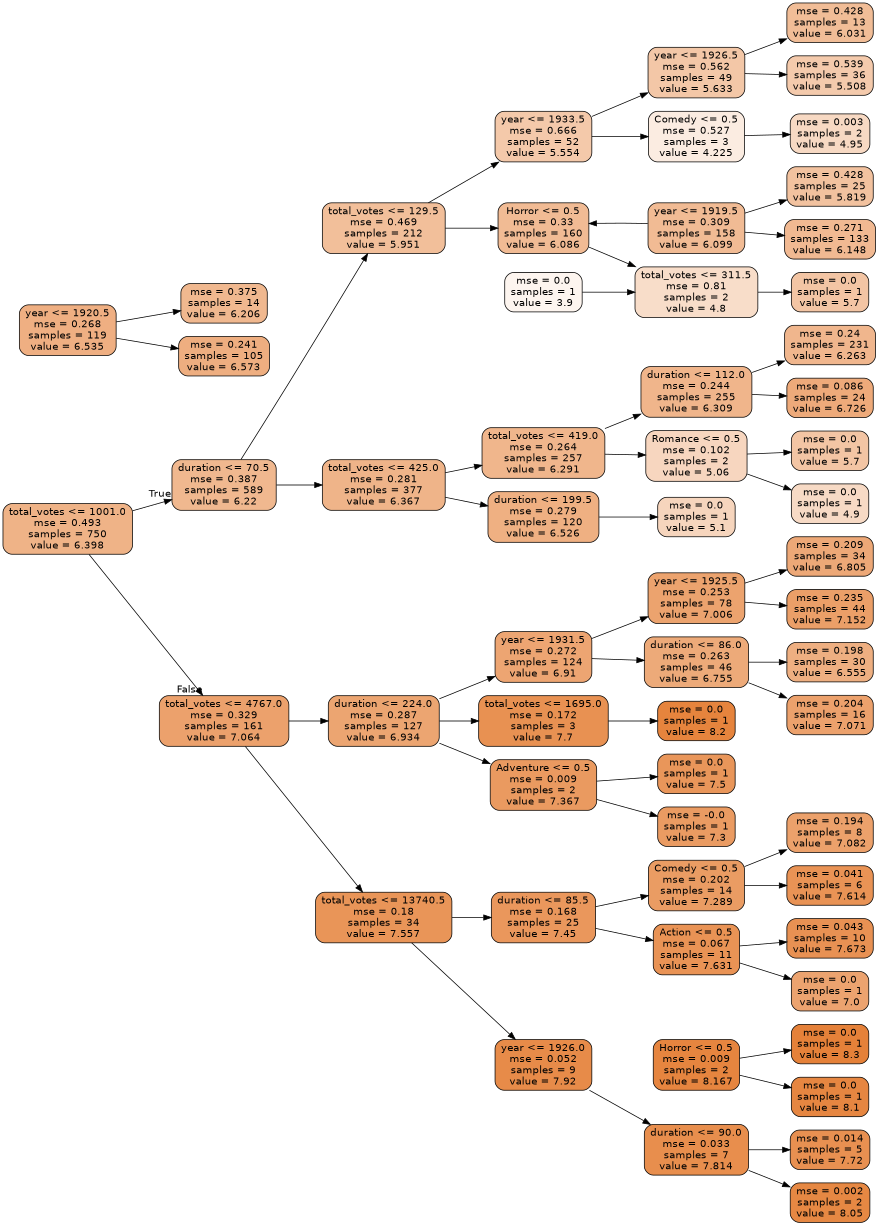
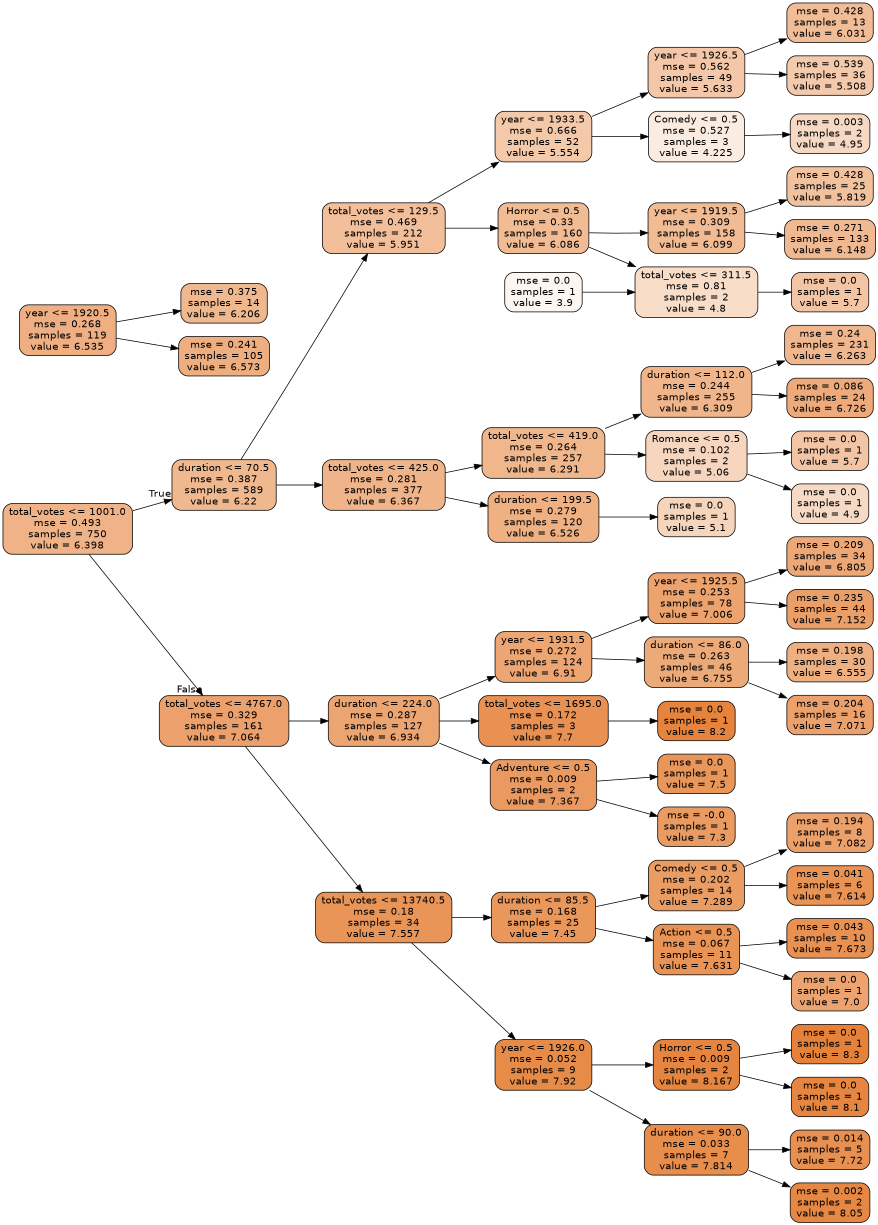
edge "year <= 1919.5 mse = 0.309 samples = 158 value = 6.099" -> "Horror <= 0.5 mse = 0.33 samples = 160 value = 6.086": reversed
edge "year <= 1926.0 mse = 0.052 samples = 9 value = 7.92" -> "Horror <= 0.5 mse = 0.009 samples = 2 value = 8.167": added
